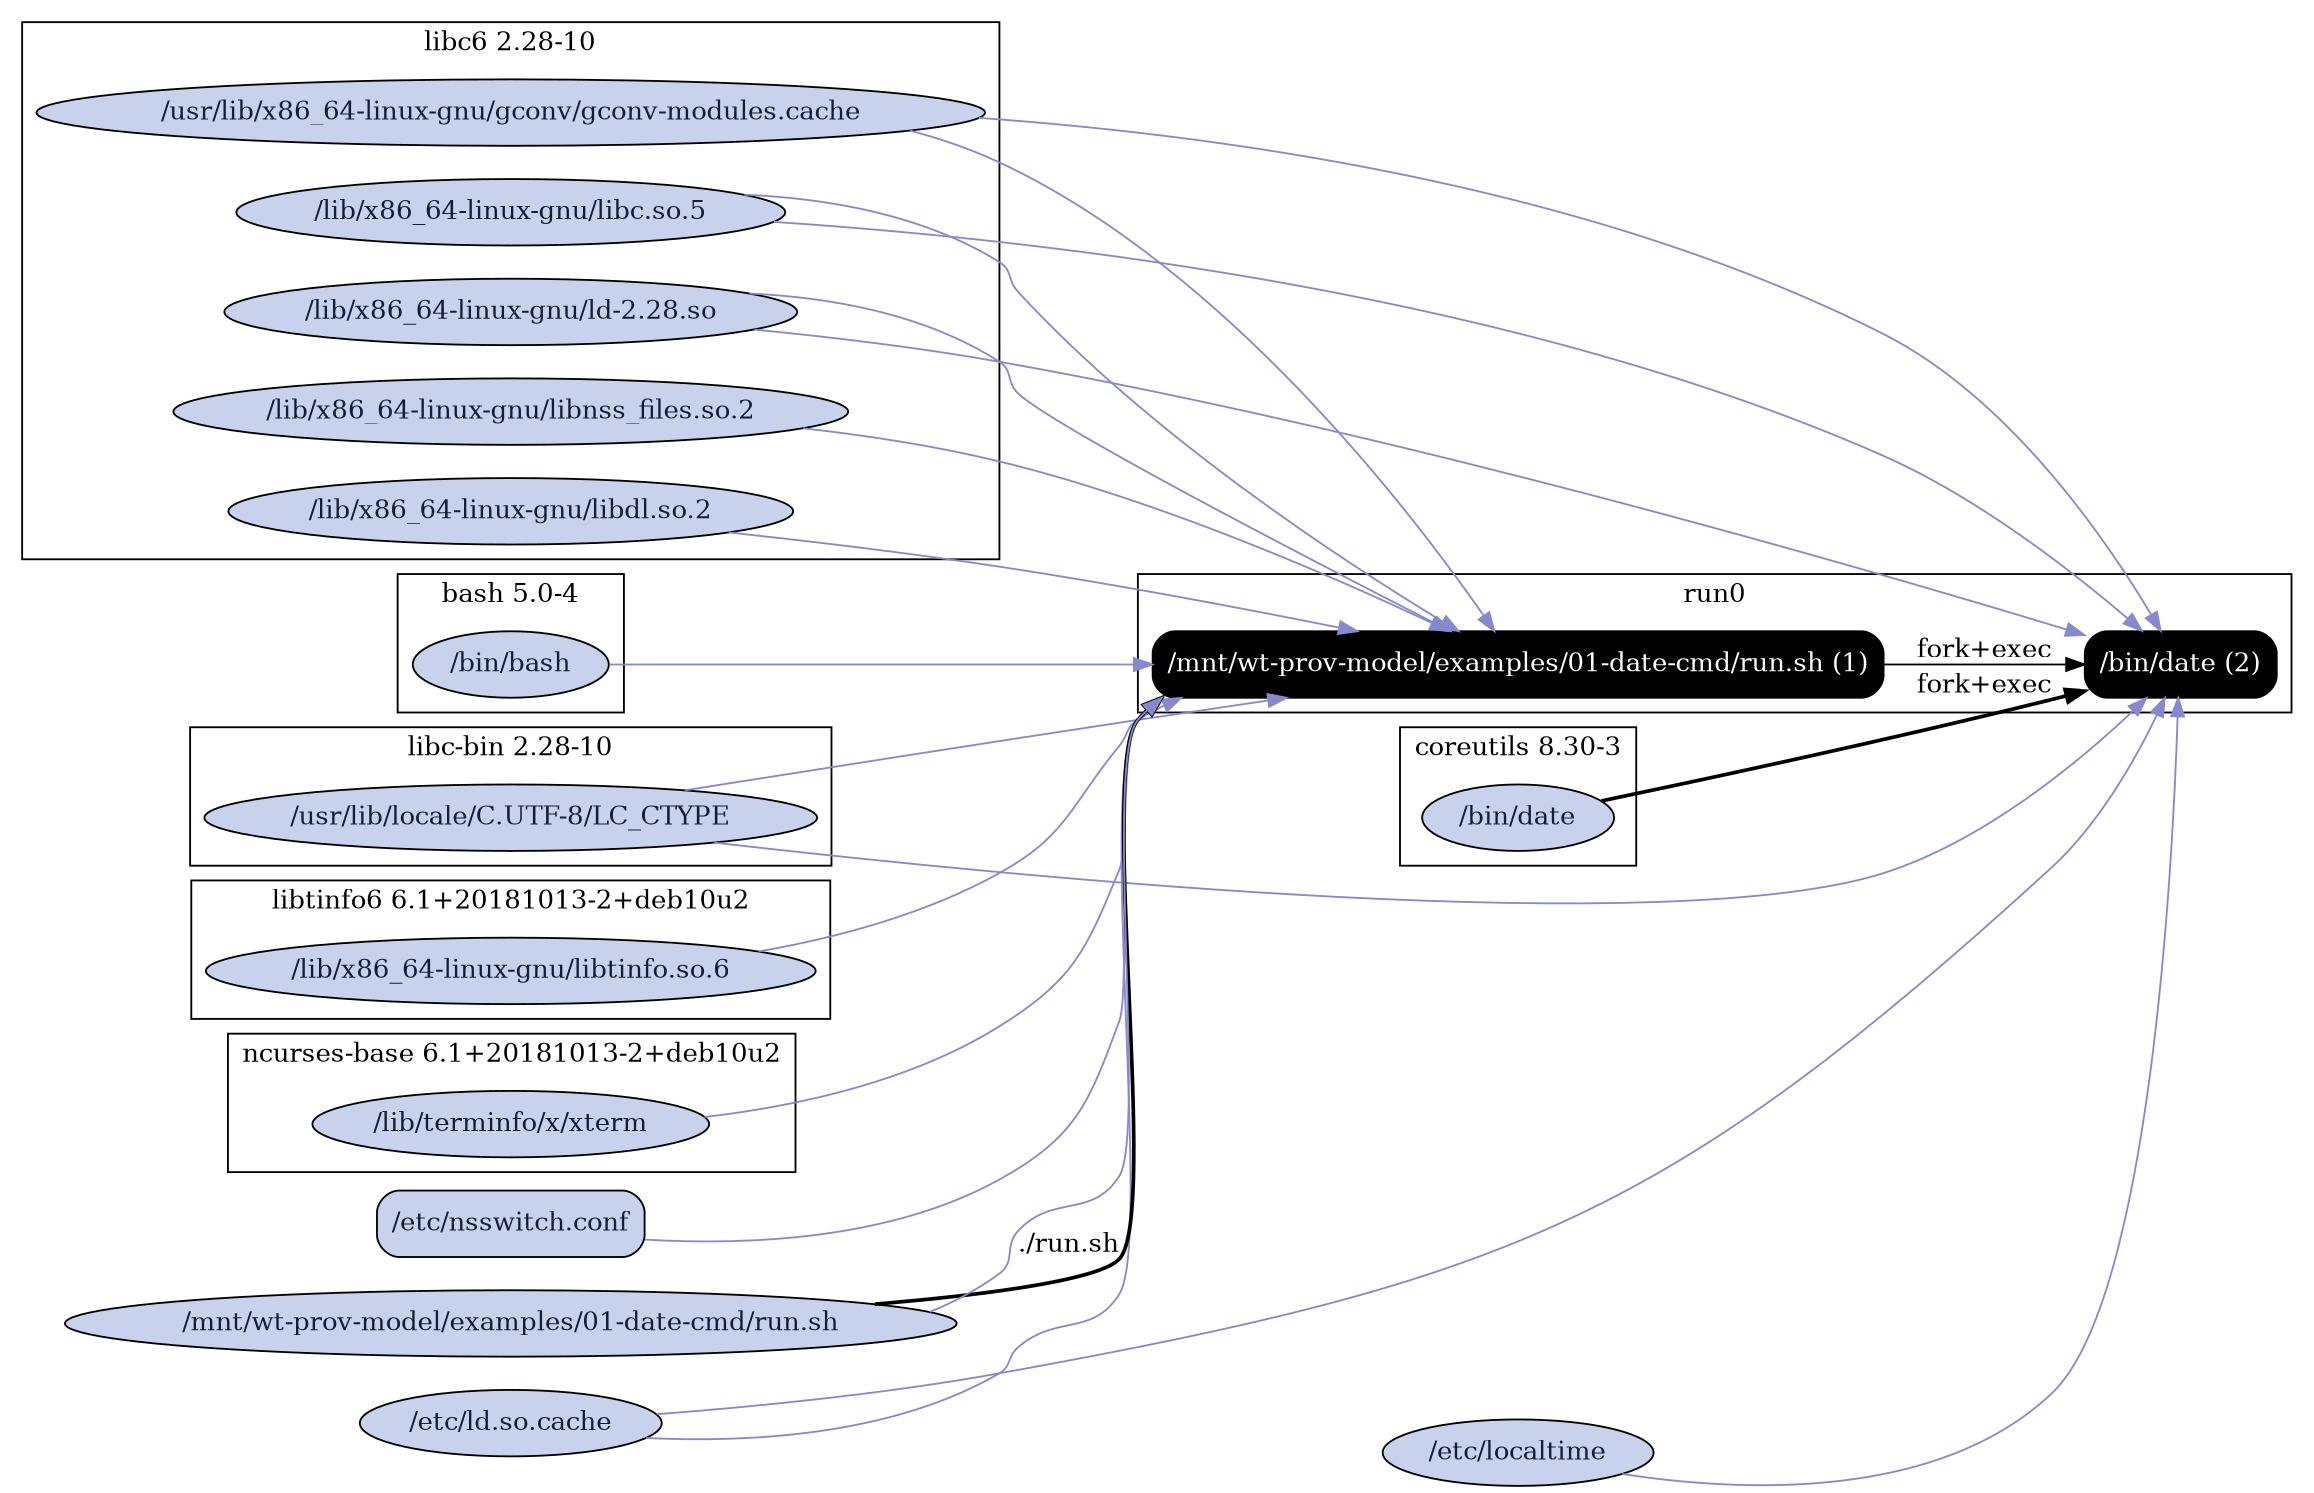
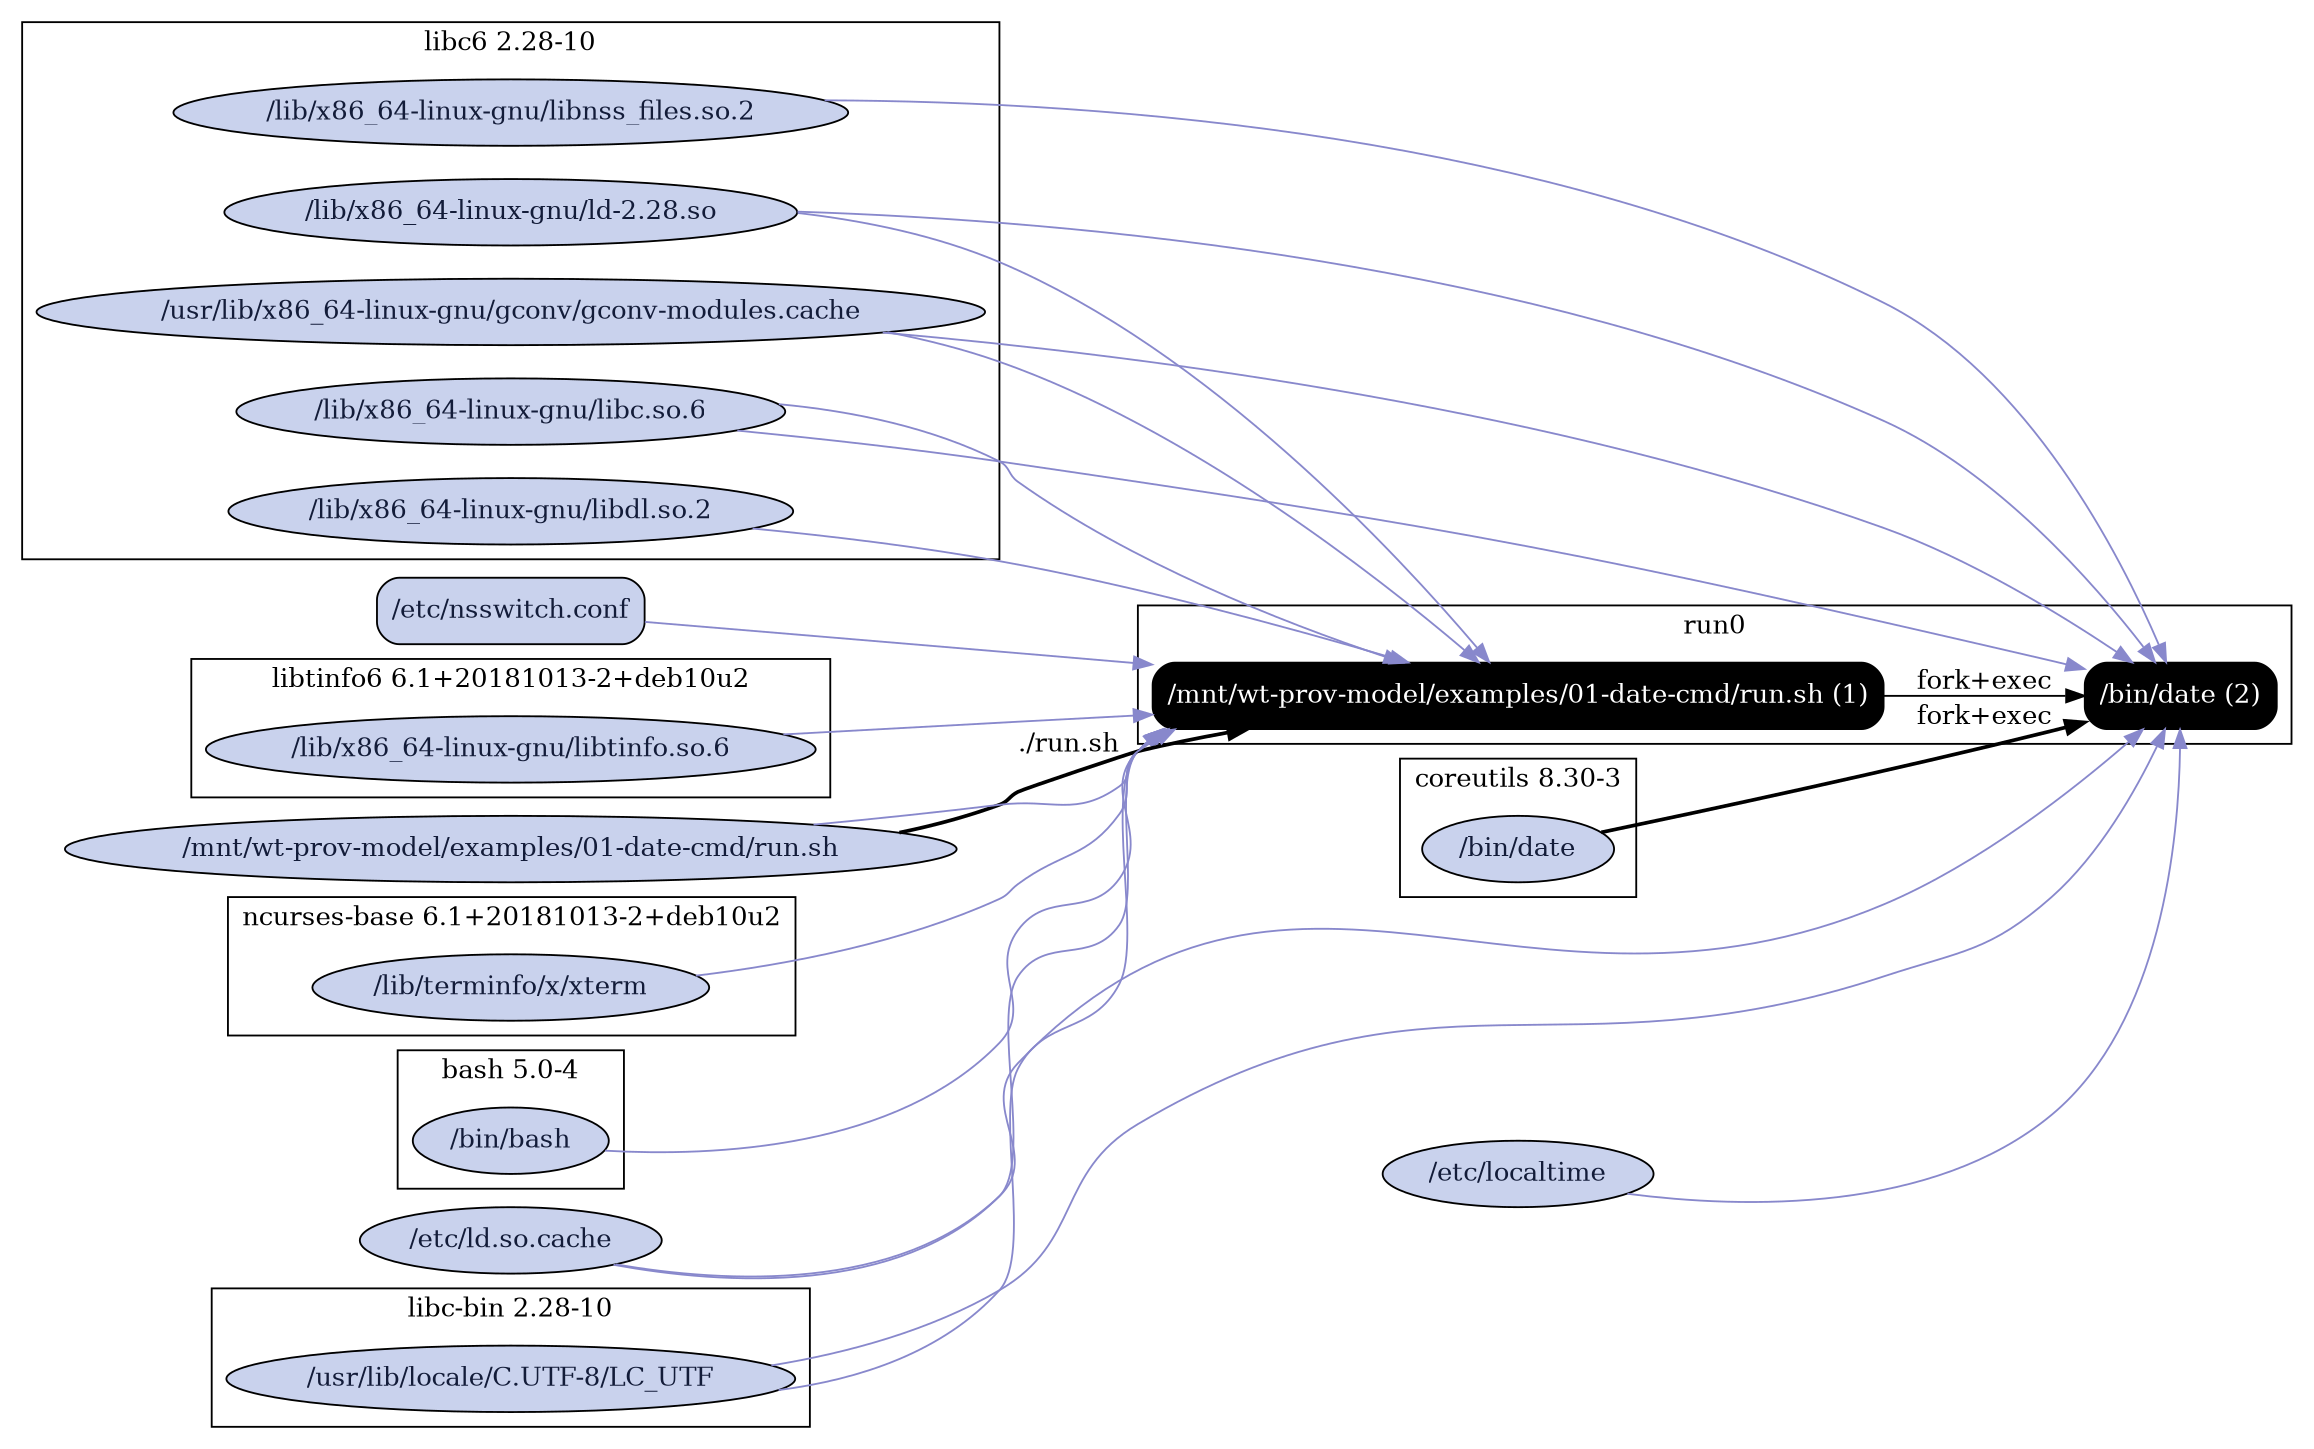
node "/lib/x86_64-linux-gnu/libc.so.5": label "/lib/x86_64-linux-gnu/libc.so.5" -> "/lib/x86_64-linux-gnu/libc.so.6"
edge "/lib/x86_64-linux-gnu/libnss_files.so.2" -> "/mnt/wt-prov-model/examples/01-date-cmd/run.sh (1)": now "/lib/x86_64-linux-gnu/libnss_files.so.2" -> "/bin/date (2)"
node "/usr/lib/locale/C.UTF-8/LC_CTYPE": label "/usr/lib/locale/C.UTF-8/LC_CTYPE" -> "/usr/lib/locale/C.UTF-8/LC_UTF"
